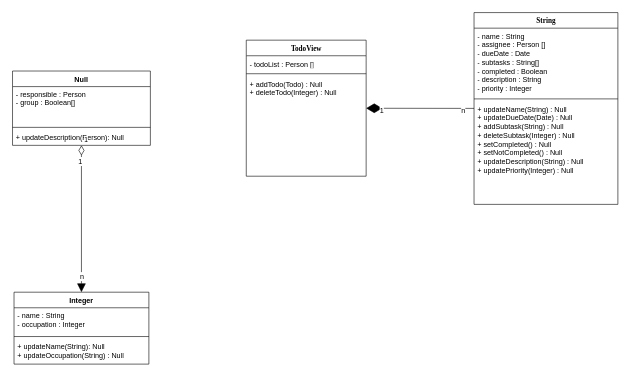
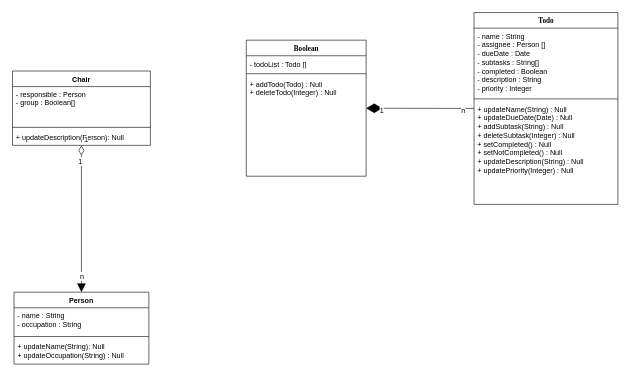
node "String": label "String" -> "Todo"
node "TodoView": label "TodoView" -> "Boolean"
node "- todoList : Person []": label "- todoList : Person []" -> "- todoList : Todo []"
node "Null": label "Null" -> "Chair"
node "Integer": label "Integer" -> "Person"
node "- name : String - occupation : Integer": label "- name : String - occupation : Integer" -> "- name : String - occupation : String"
